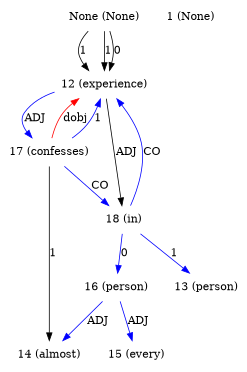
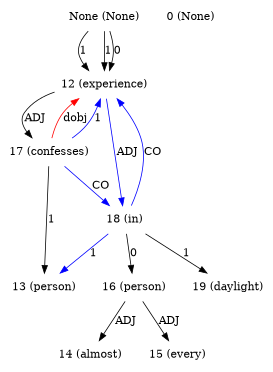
node "1 (None)": label "1 (None)" -> "0 (None)"
edge "12 (experience)" -> "17 (confesses)": color blue -> black
edge "12 (experience)" -> "18 (in)": color black -> blue
edge "17 (confesses)" -> "14 (almost)": now "17 (confesses)" -> "13 (person)"
edge "18 (in)" -> "16 (person)": color blue -> black
node "19 (daylight)": added
edge "16 (person)" -> "15 (every)": color blue -> black
edge "16 (person)" -> "14 (almost)": color blue -> black
